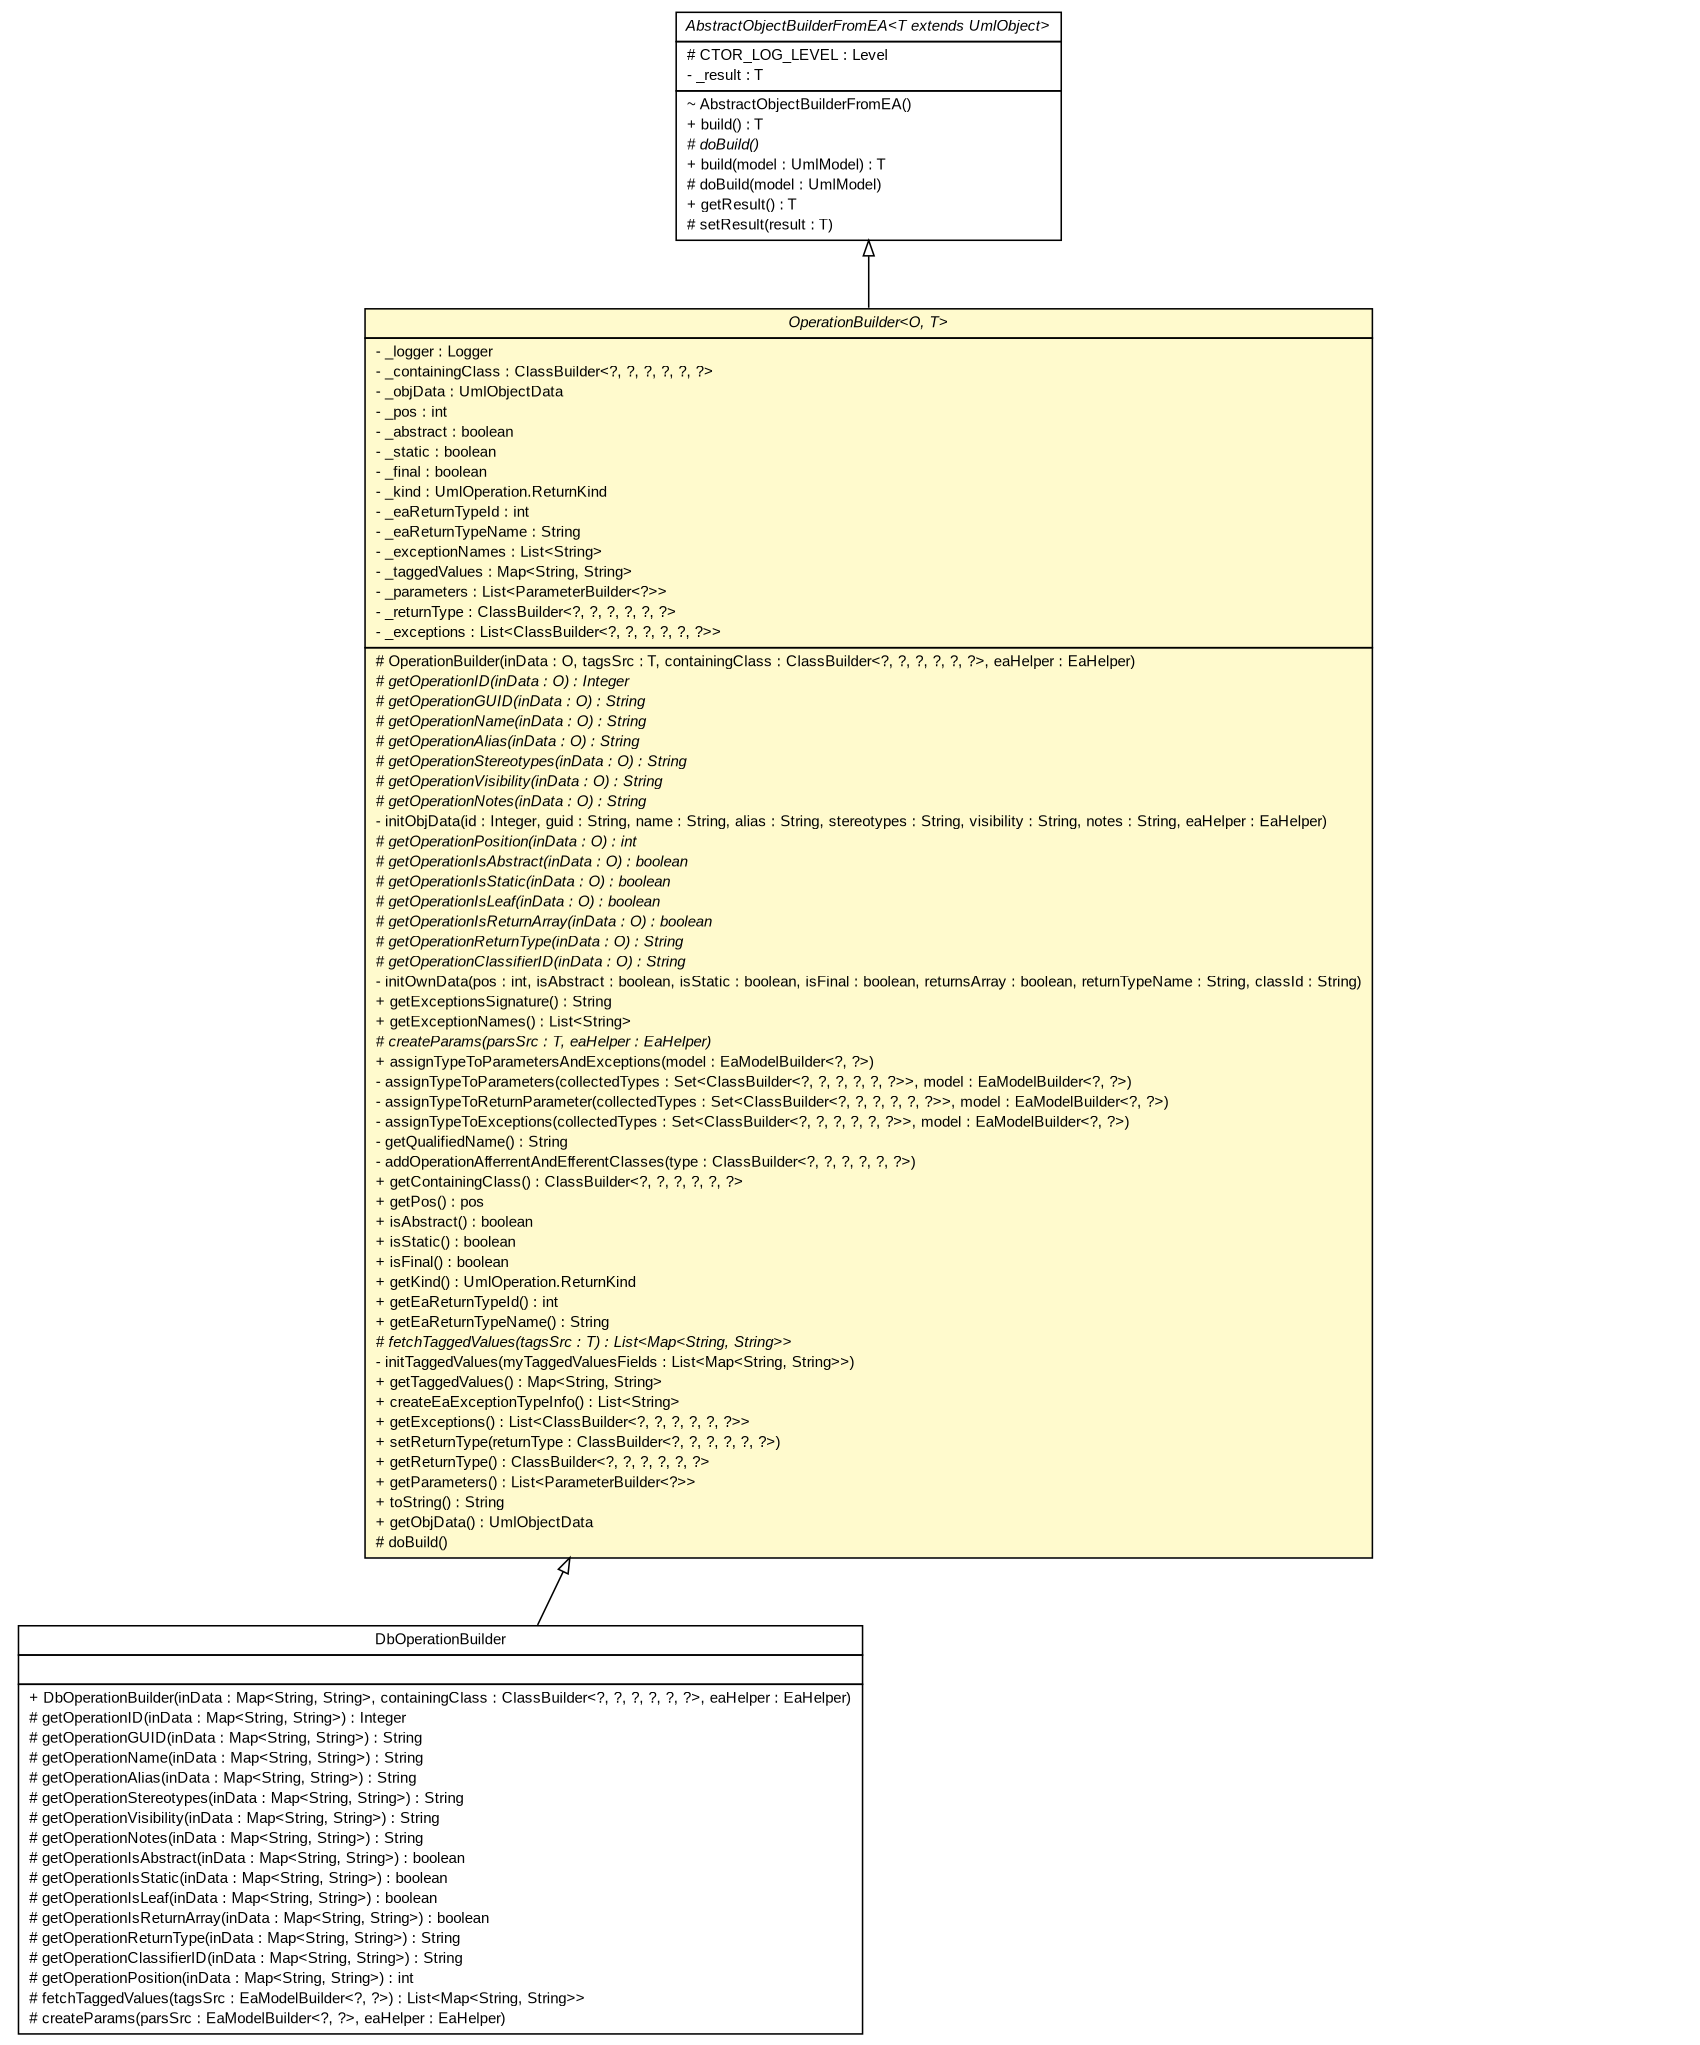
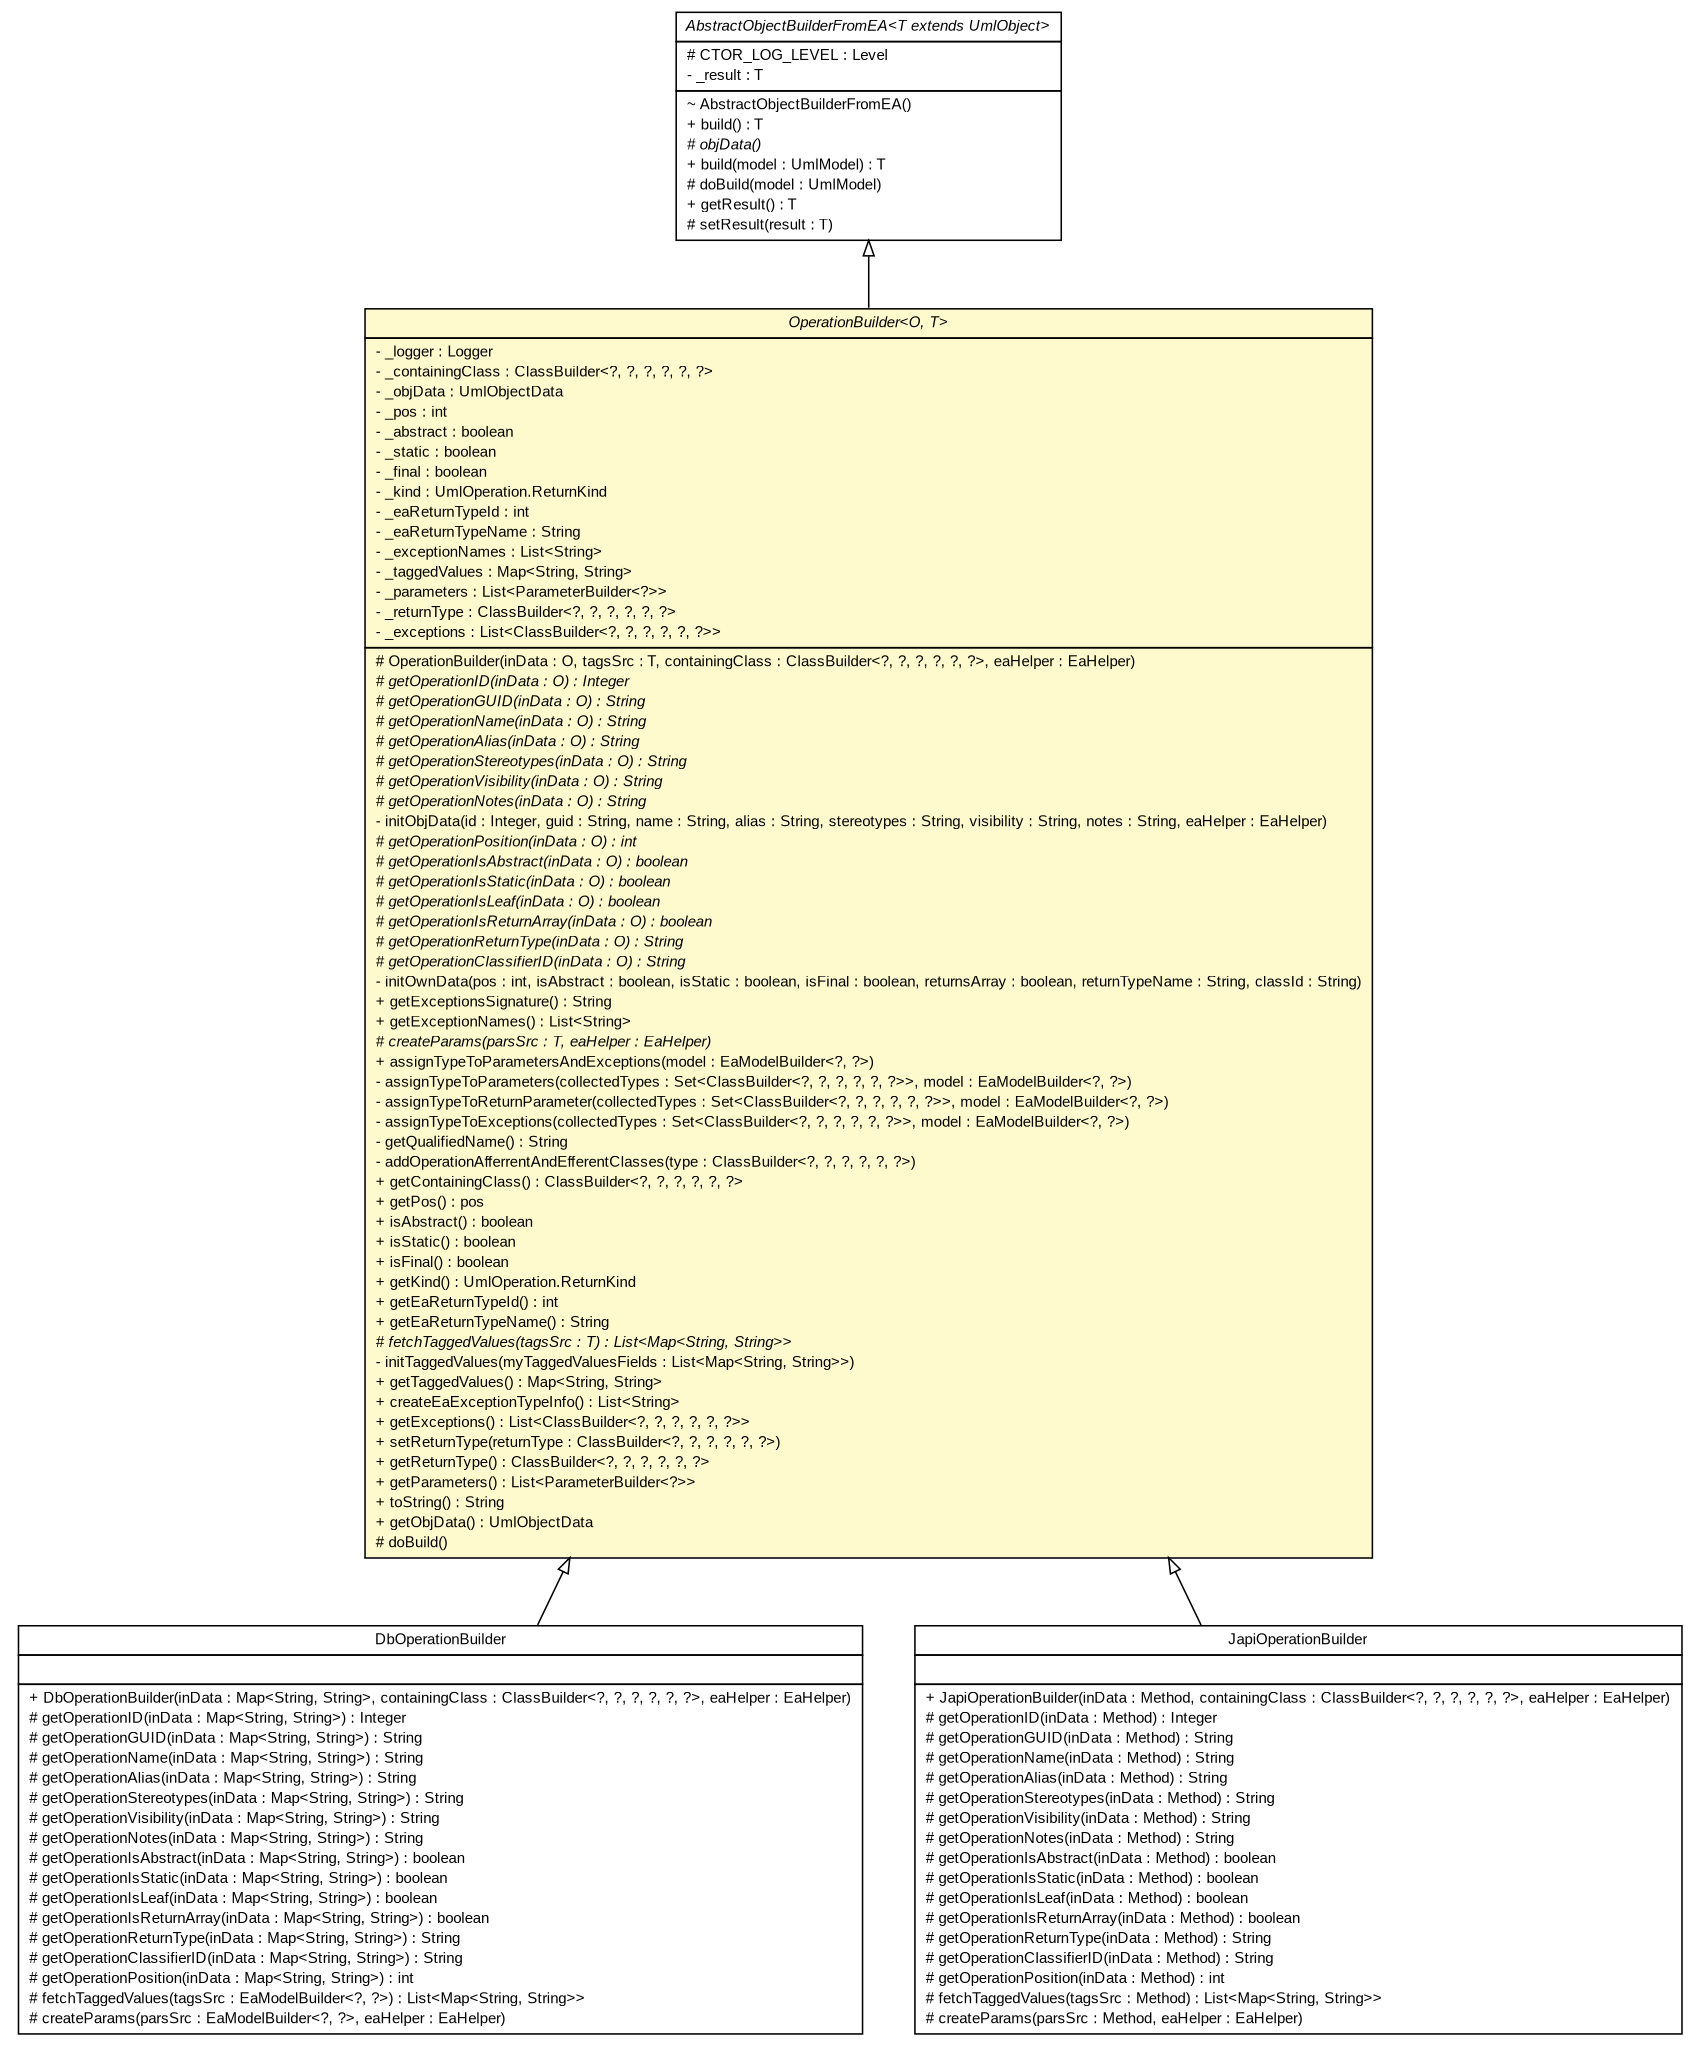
node "AbstractObjectBuilderFromEA<T extends UmlObject>": text "# doBuild()" -> "# objData()"
node "JapiOperationBuilder": added
